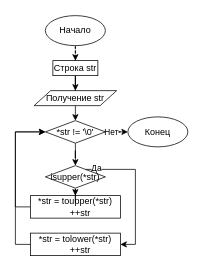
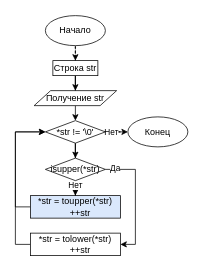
node "isupper(*str)": moved (75, 177) -> (75, 169)
node "*str = toupper(*str) ++str": fillcolor #ffffff -> #dae8fc
